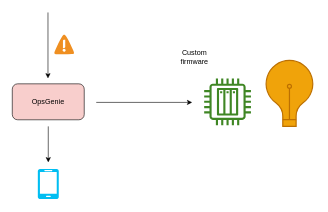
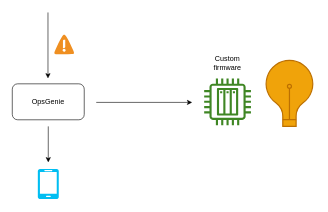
node "Custom firmware": moved (195, 57) -> (228, 63)
node "OpsGenie": fillcolor #f8cecc -> #ffffff
